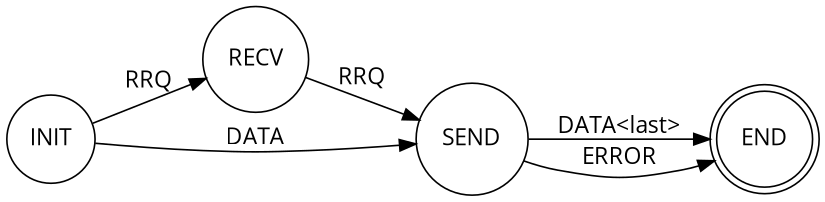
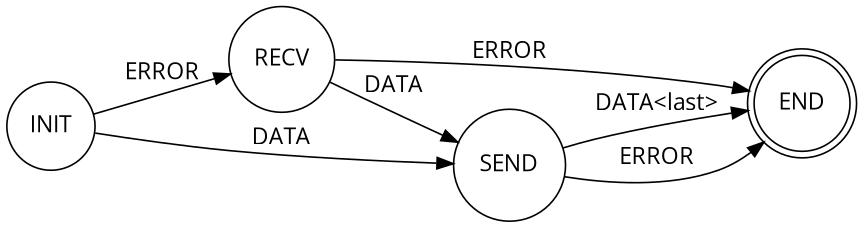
edge "RECV" -> "END": added, label "ERROR"
edge "RECV" -> "SEND": label "RRQ" -> "DATA"
edge "INIT" -> "RECV": label "RRQ" -> "ERROR"
